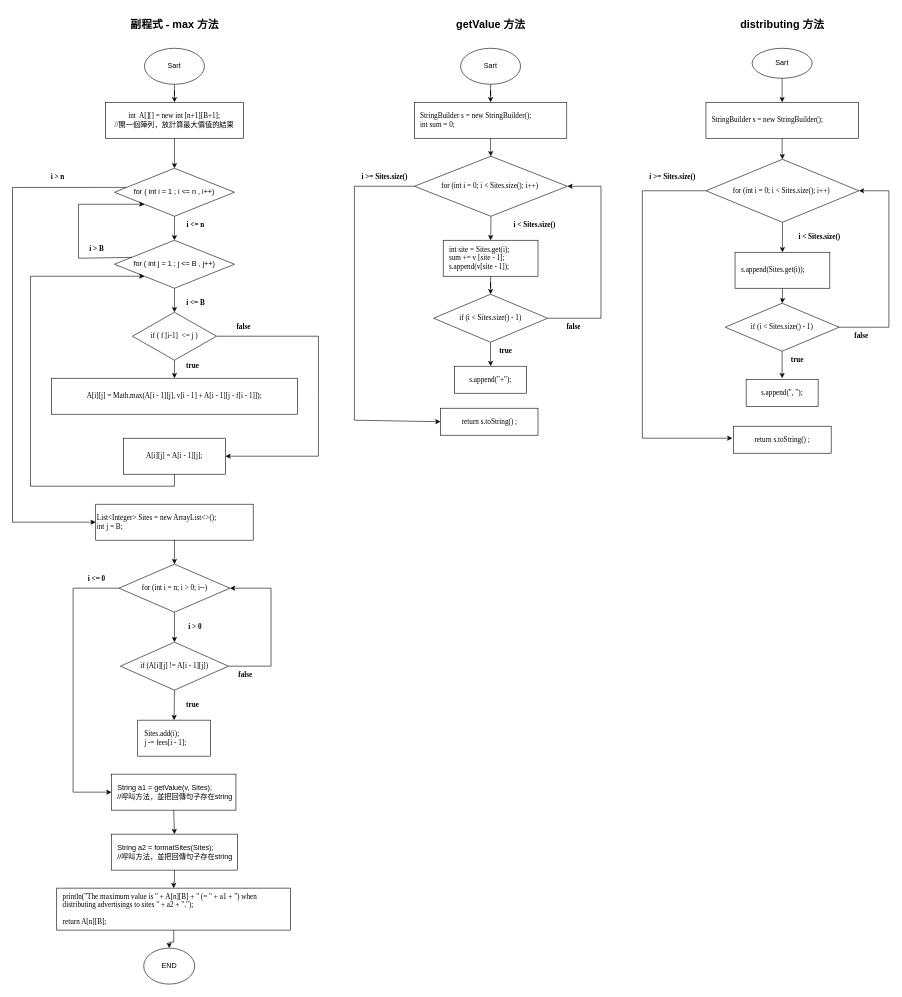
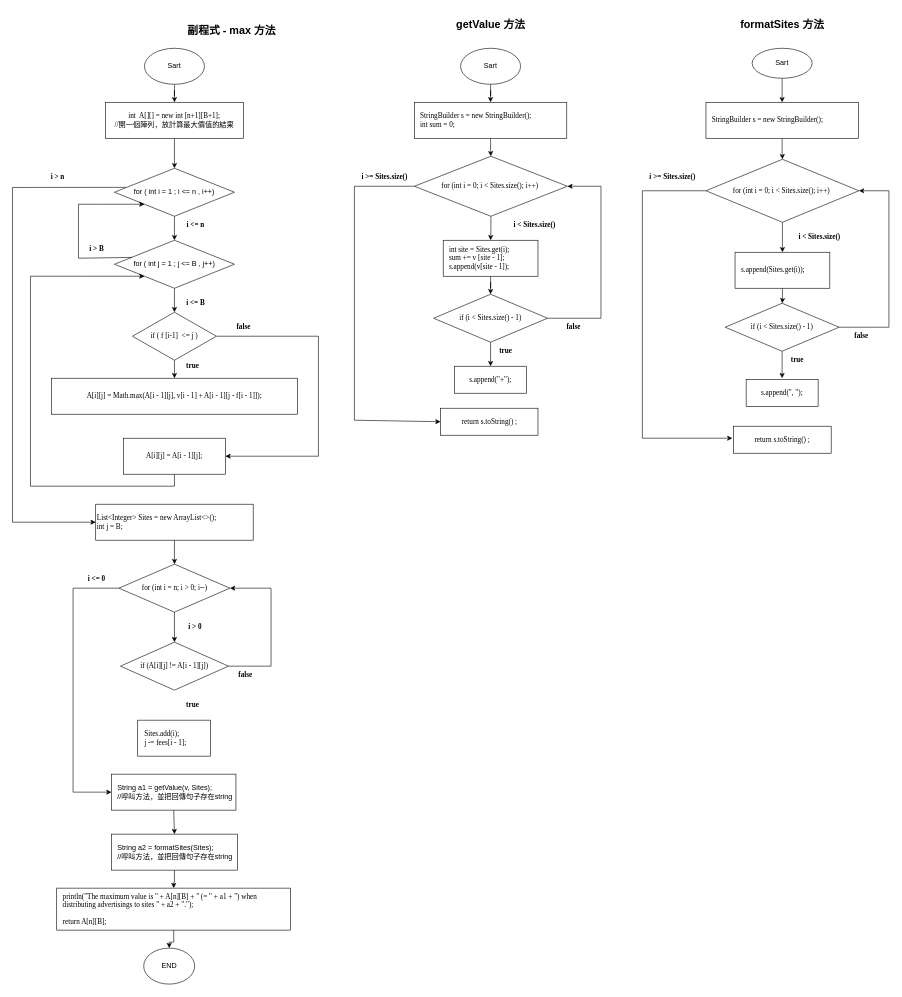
node "副程式 - max 方法": moved (174, 24) -> (231, 30)
node "distributing 方法": label "distributing 方法" -> "formatSites 方法"
edge "if (A[i][j] != A[i - 1][j])" -> "Sites.add(i); j -= fees[i - 1];": removed
